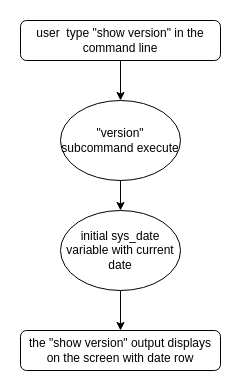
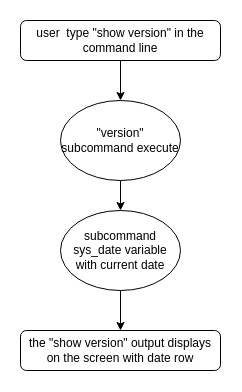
node "initial sys_date variable with current date": label "initial sys_date variable with current date" -> "subcommand sys_date variable with current date"
